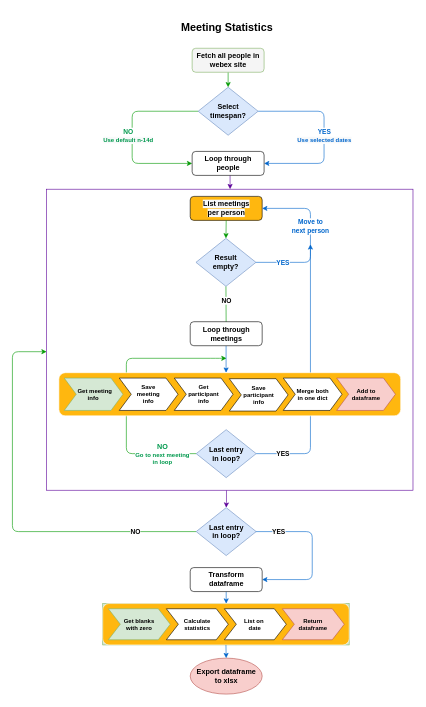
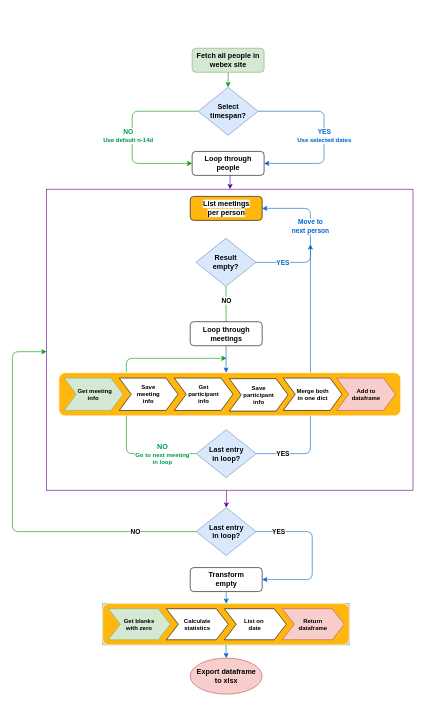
node "Meeting Statistics": removed
node "Fetch all people in webex site": fillcolor #f5f5f5 -> #d5e8d4
edge "List meetingsper person" -> "Result empty?": removed
node "Transform dataframe": label "Transform dataframe" -> "Transform empty"
